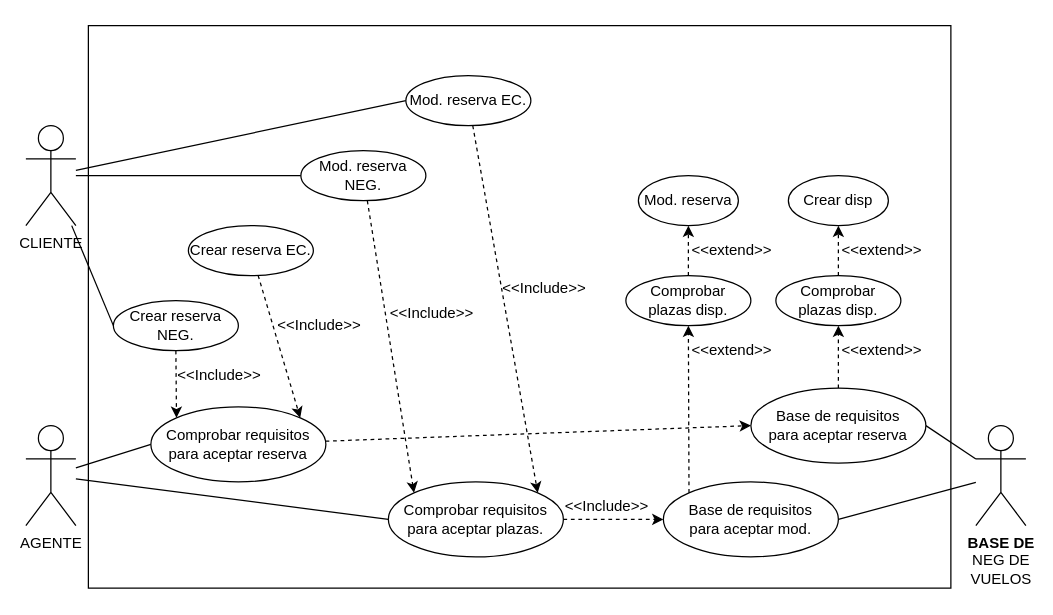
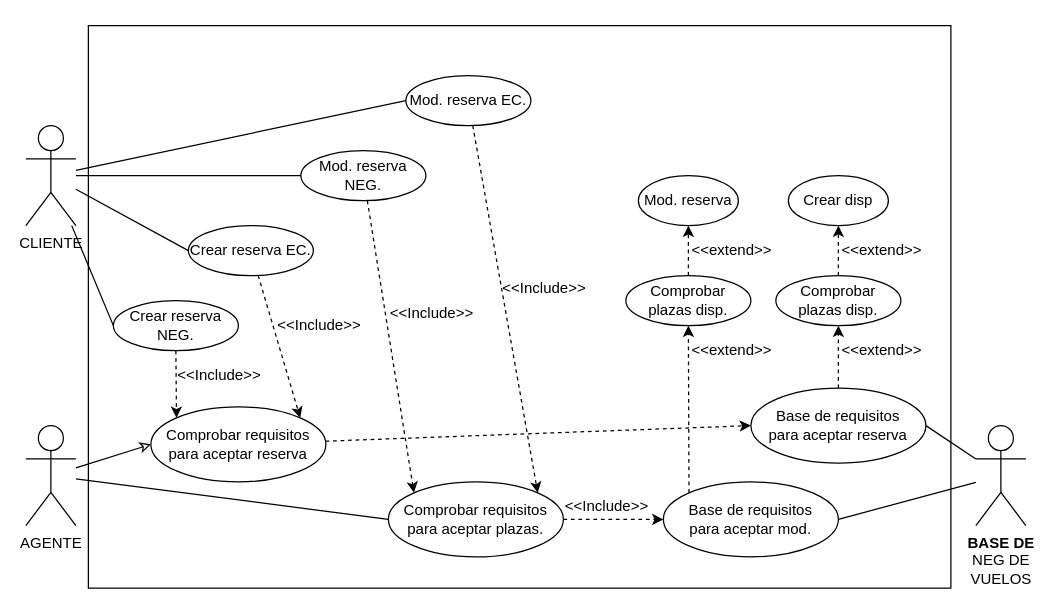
edge "CLIENTE" -- "Crear reserva EC.": added
edge "Comprobar requisitos para aceptar reserva" -- "AGENTE": arrowhead none -> classic
